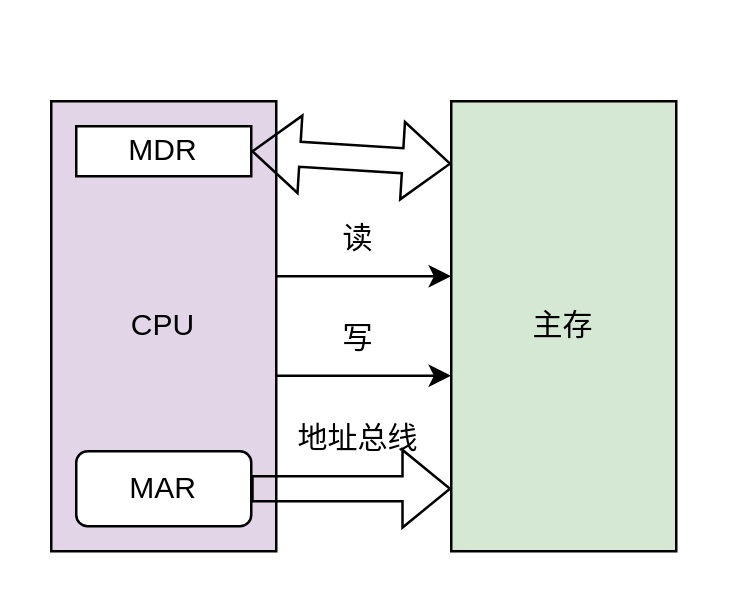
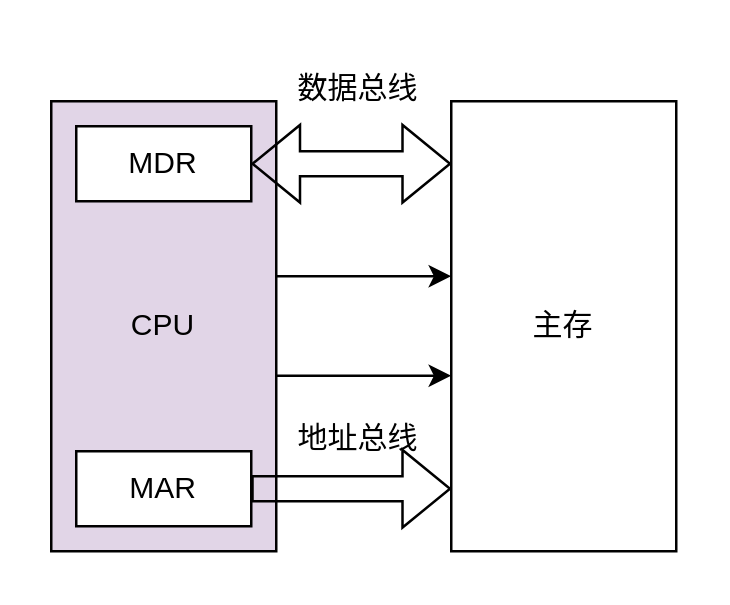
node "数据总线": added
node "MDR": size 175x50 -> 175x75
node "读": removed
node "主存": fillcolor #d5e8d4 -> #ffffff
node "写": removed
node "MAR": shape rounded rectangle -> rectangle
